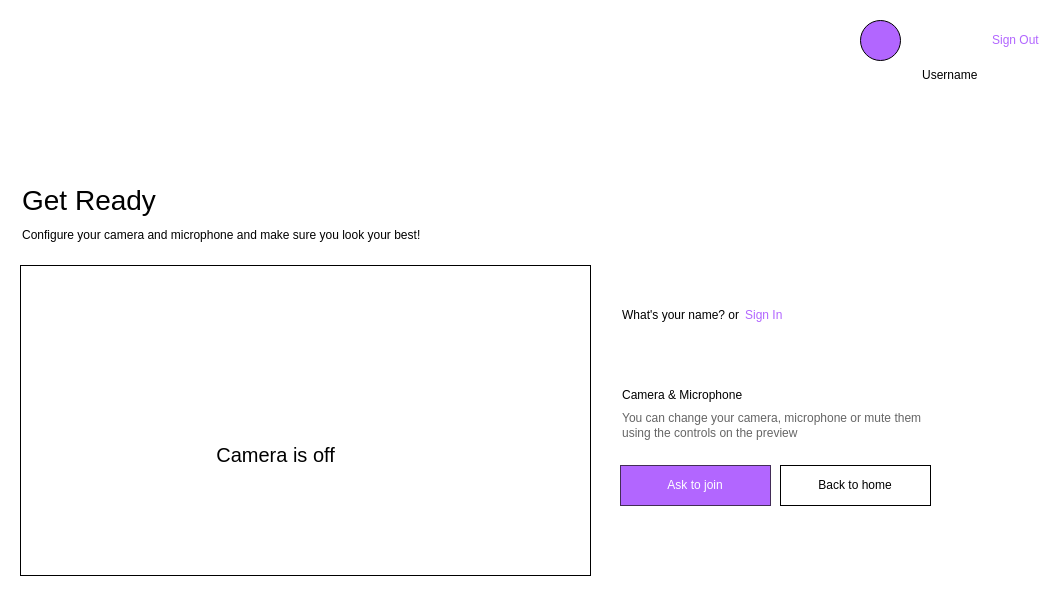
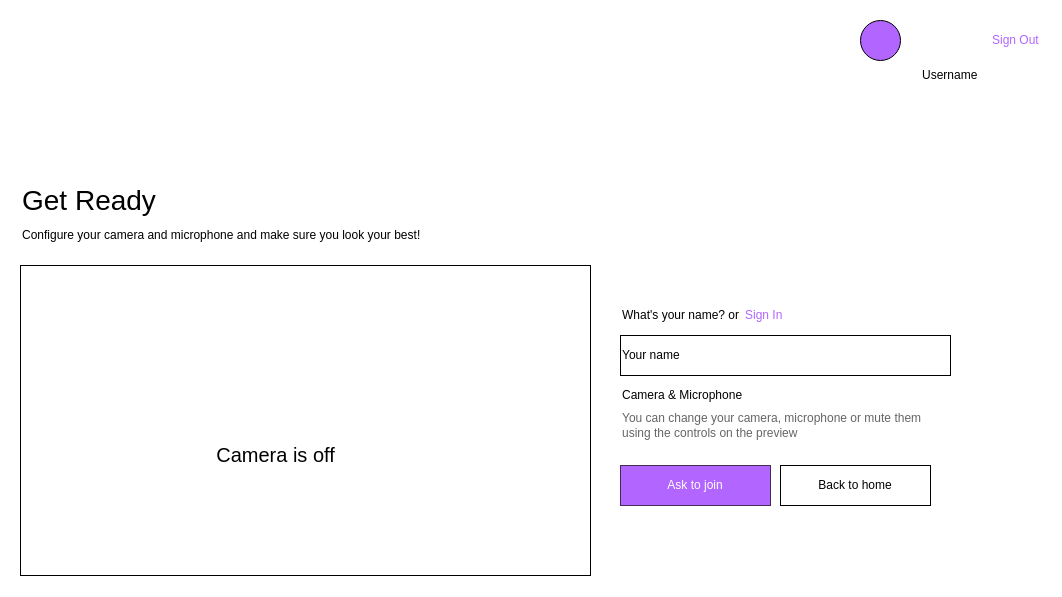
node "Your name": added
